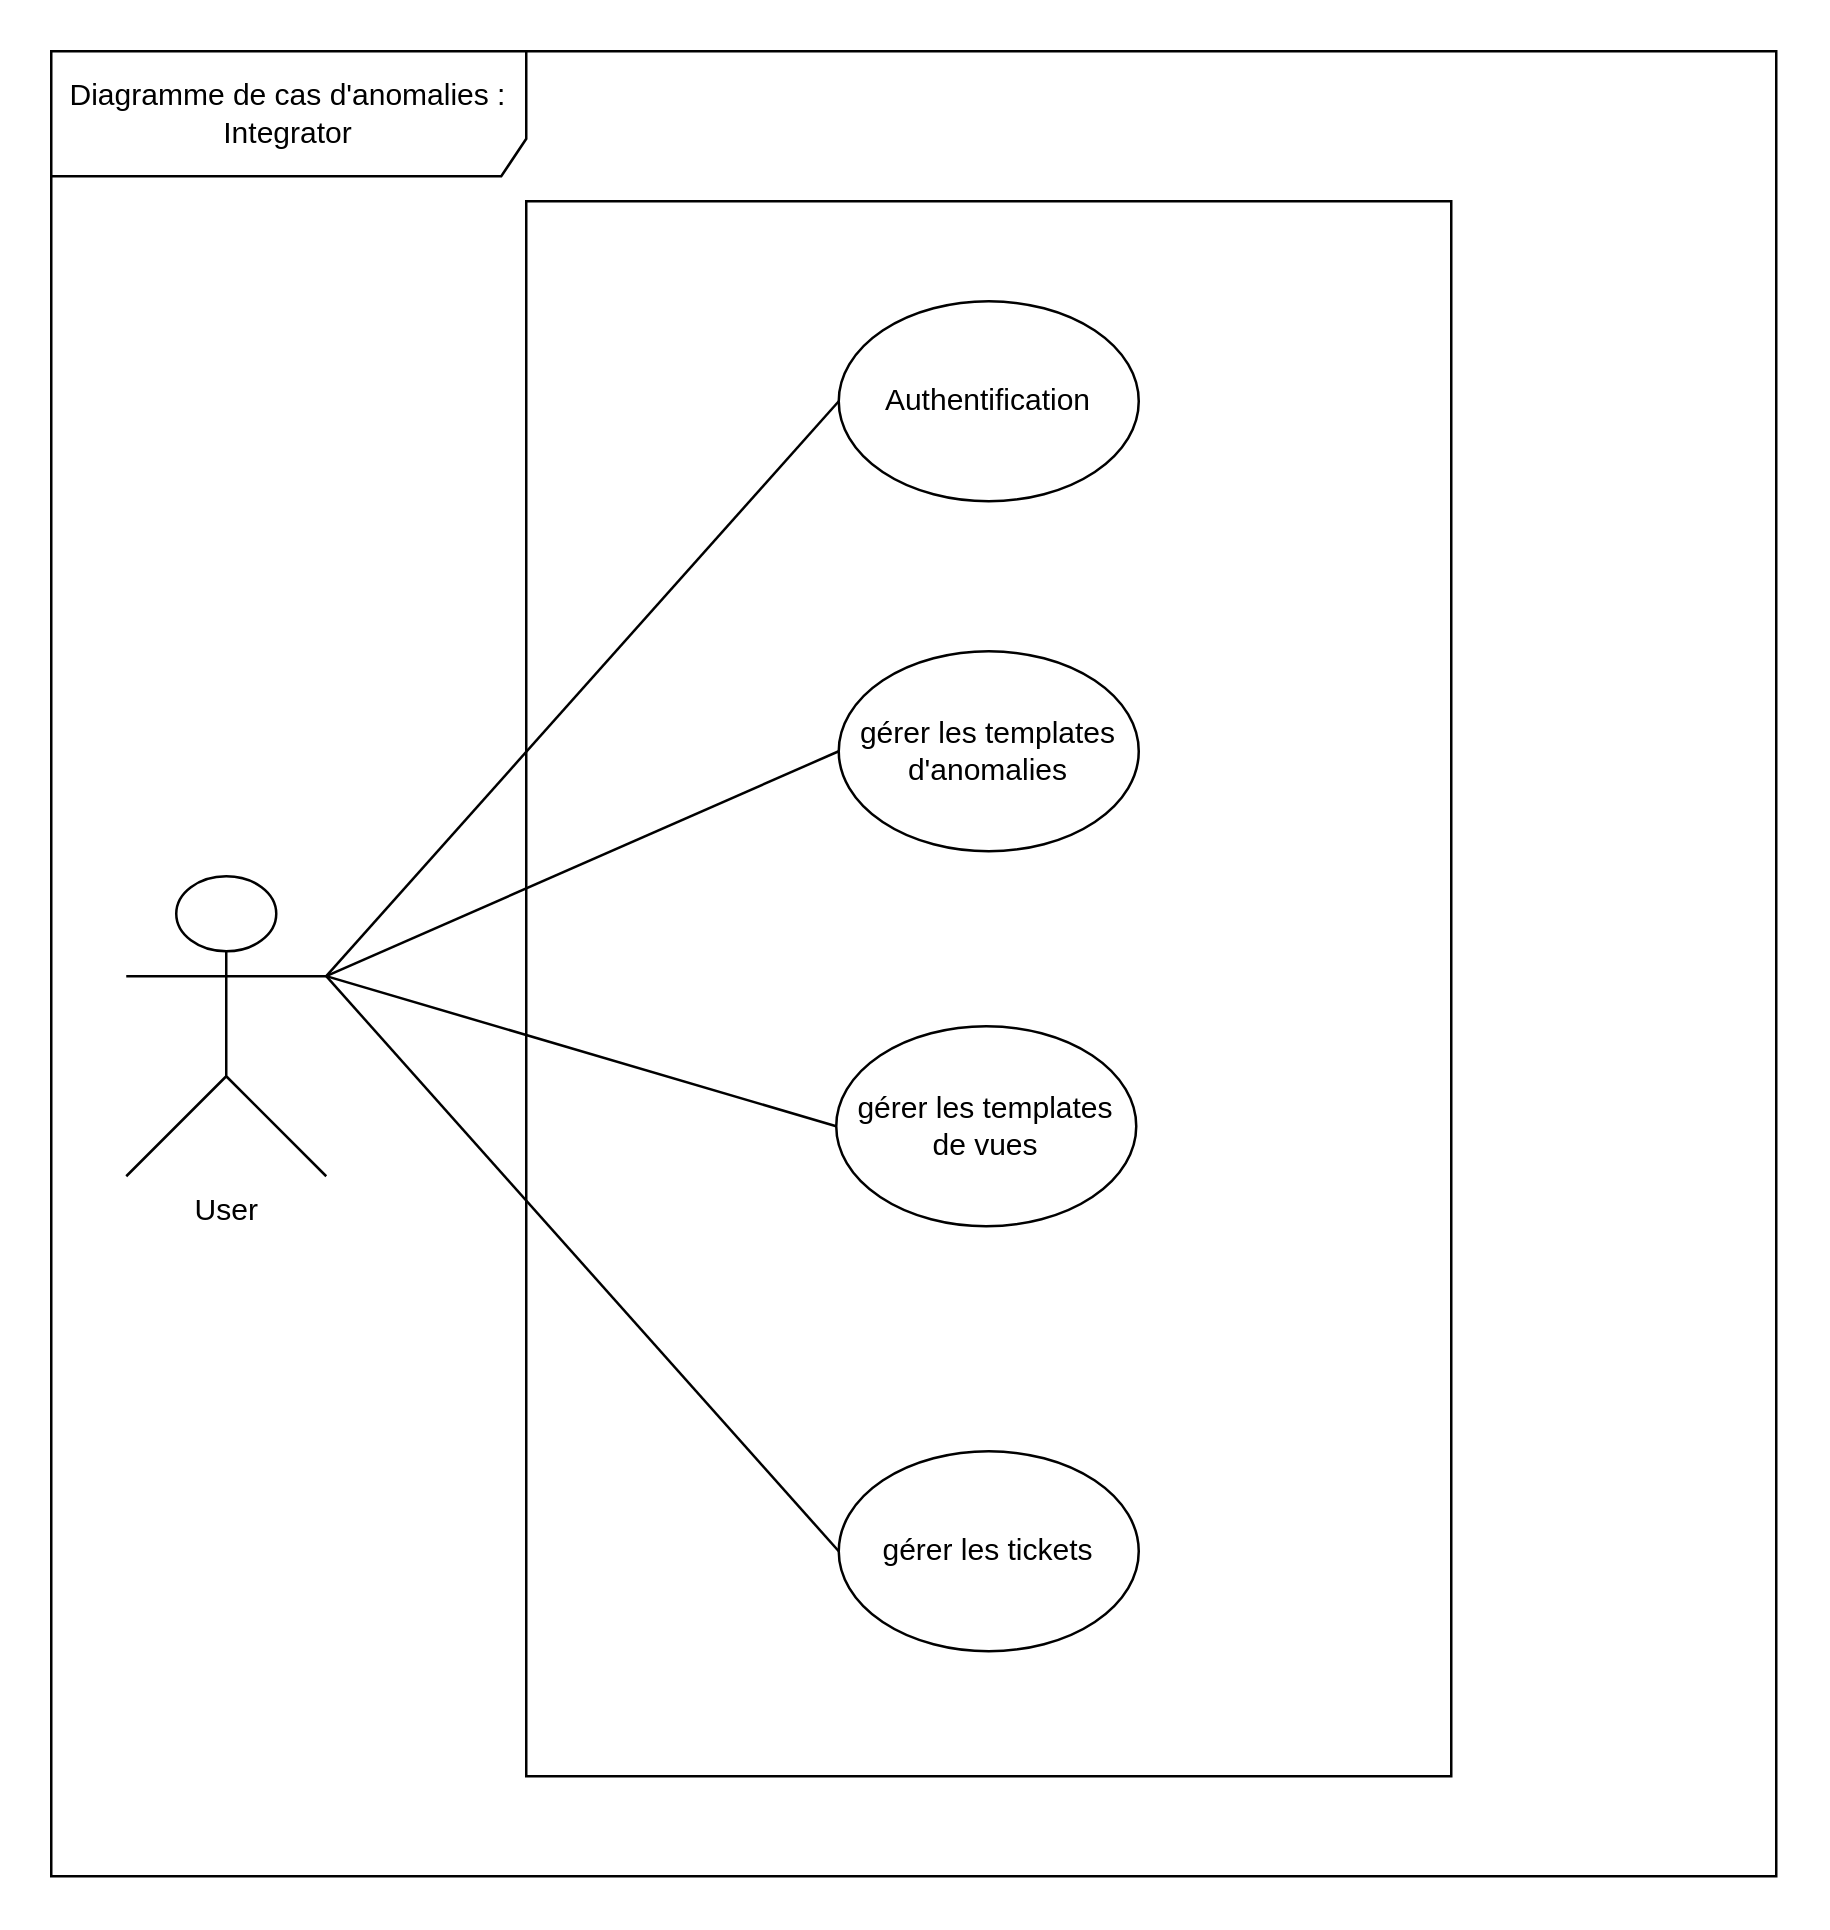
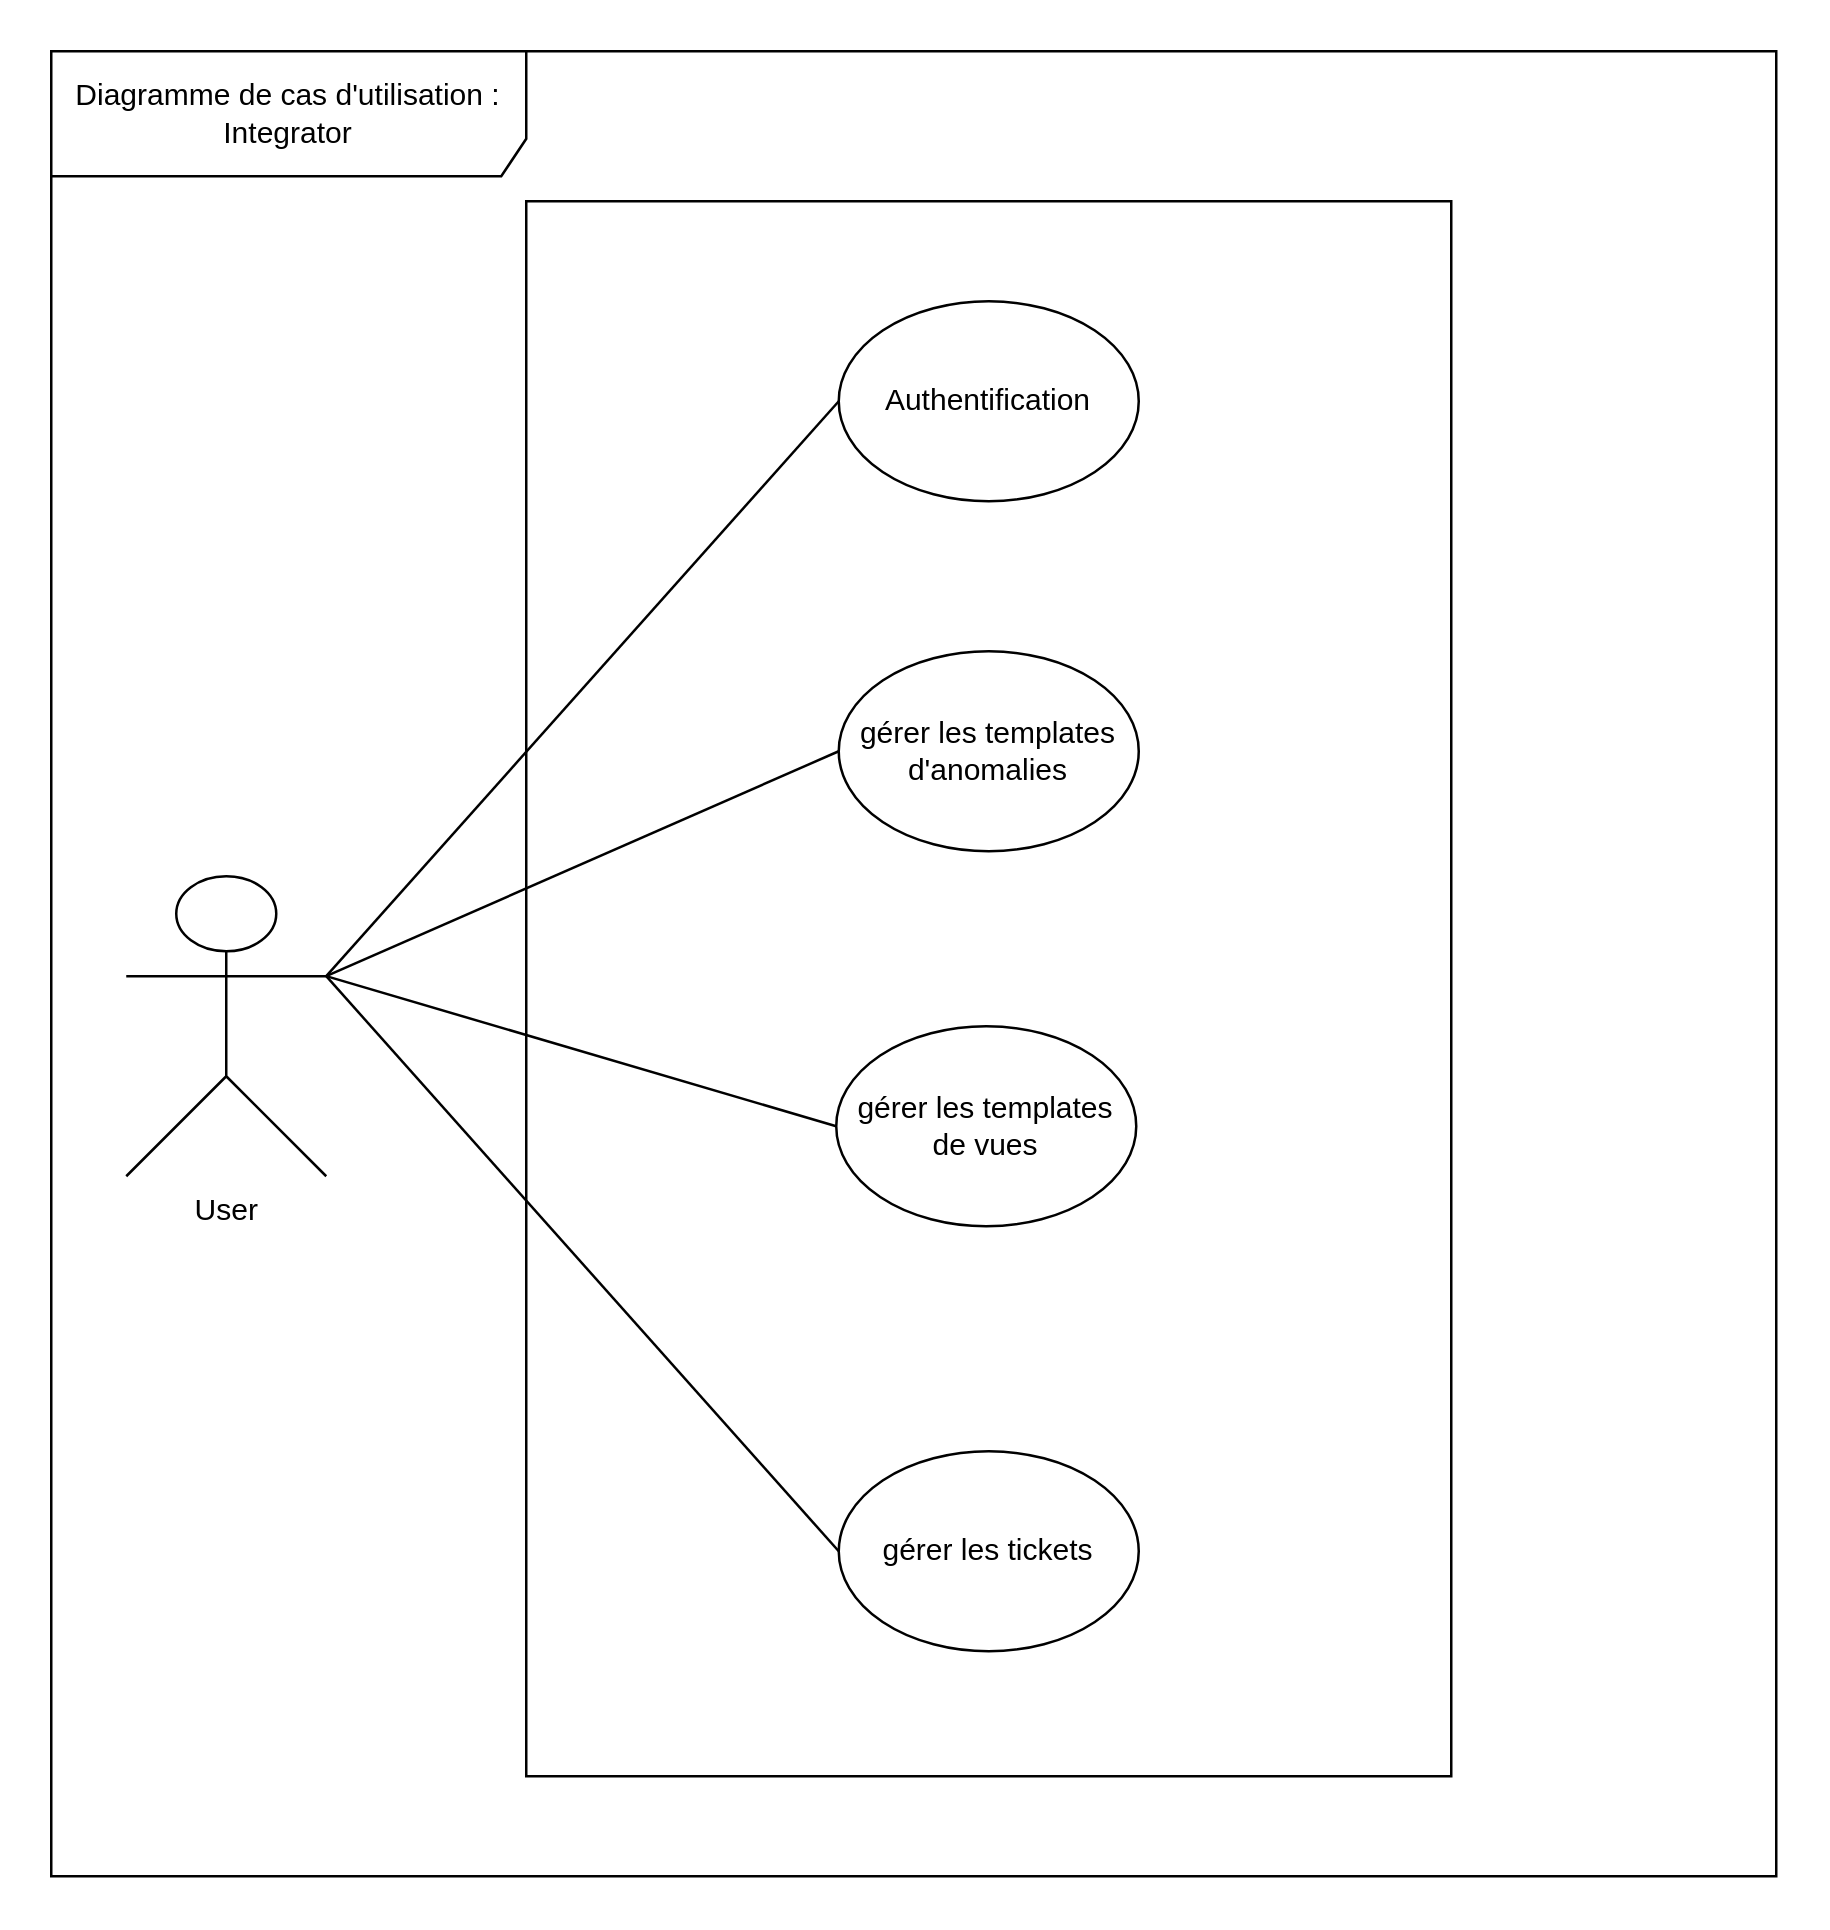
node "Diagramme de cas d'anomalies : Integrator": label "Diagramme de cas d'anomalies : Integrator" -> "Diagramme de cas d'utilisation : Integrator"
